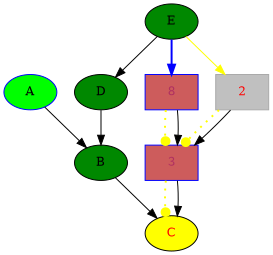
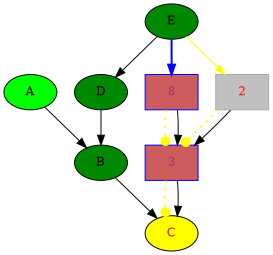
node "A": color blue -> black
